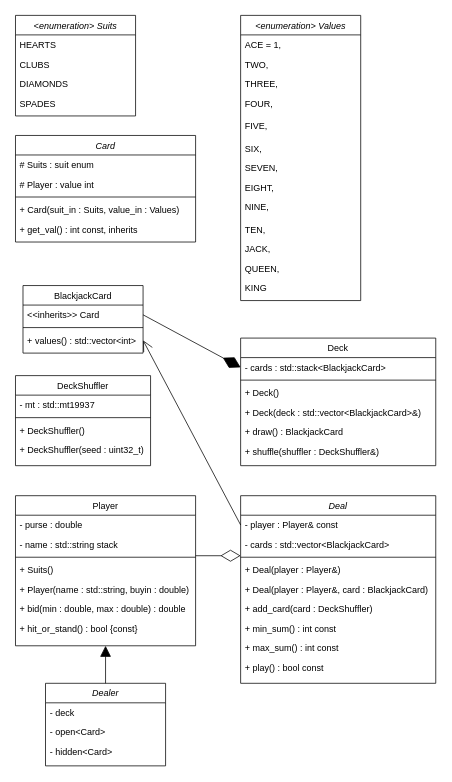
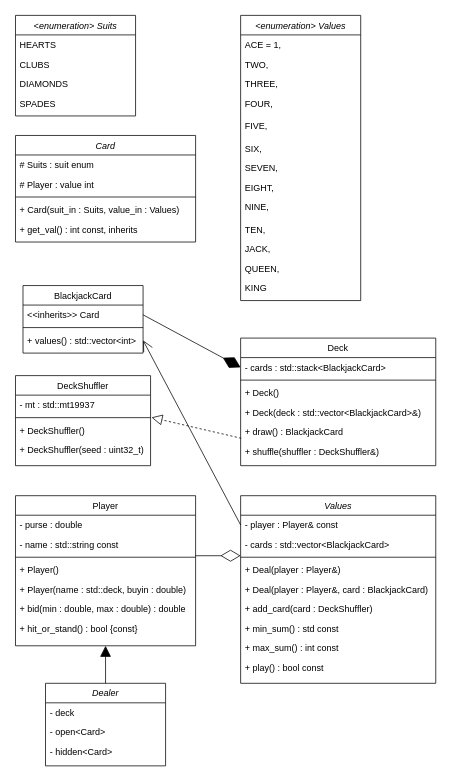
edge "+ shuffle(shuffler : DeckShuffler&)" -> "+ DeckShuffler()": added
node "Deal": label "Deal" -> "Values"
node "- name : std::string stack": label "- name : std::string stack" -> "- name : std::string const"
node "+ Suits()": label "+ Suits()" -> "+ Player()"
node "+ Player(name : std::string, buyin : double)": label "+ Player(name : std::string, buyin : double)" -> "+ Player(name : std::deck, buyin : double)"
node "+ min_sum() : int const": label "+ min_sum() : int const" -> "+ min_sum() : std const"
